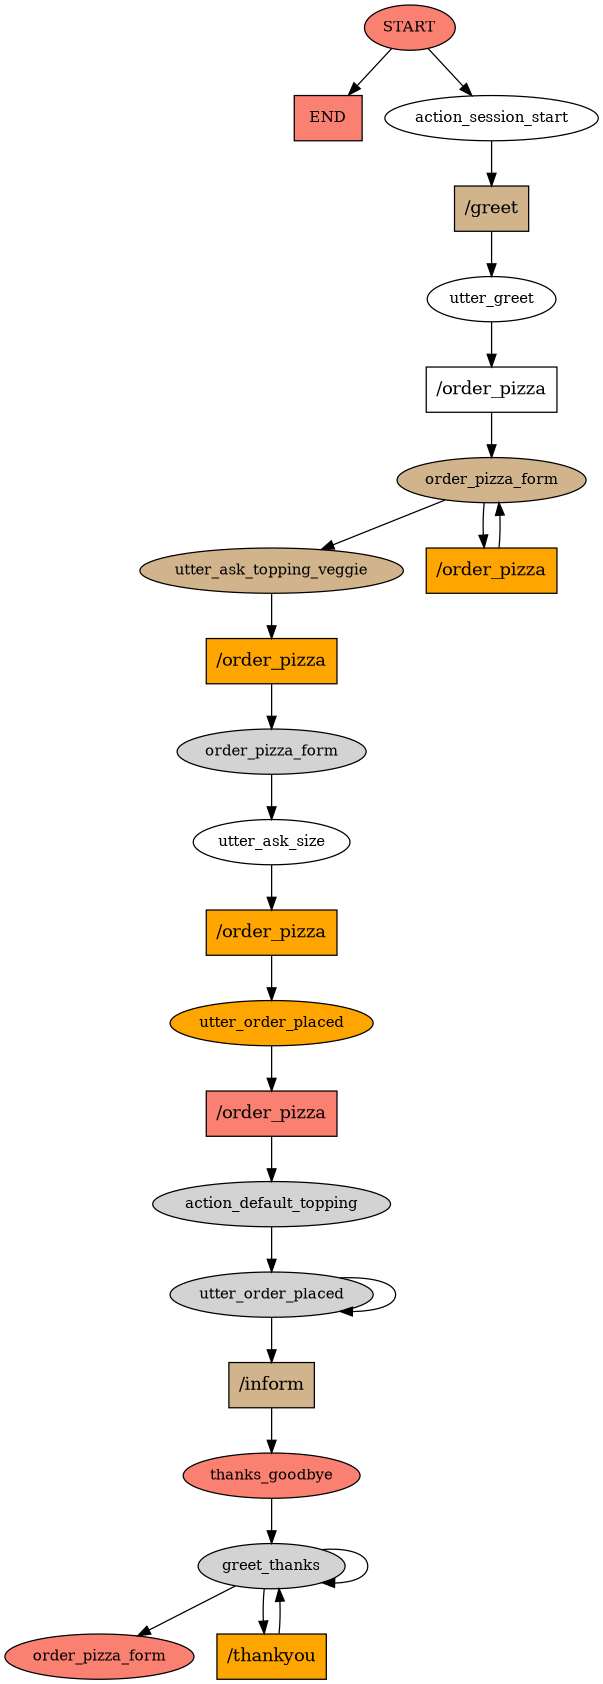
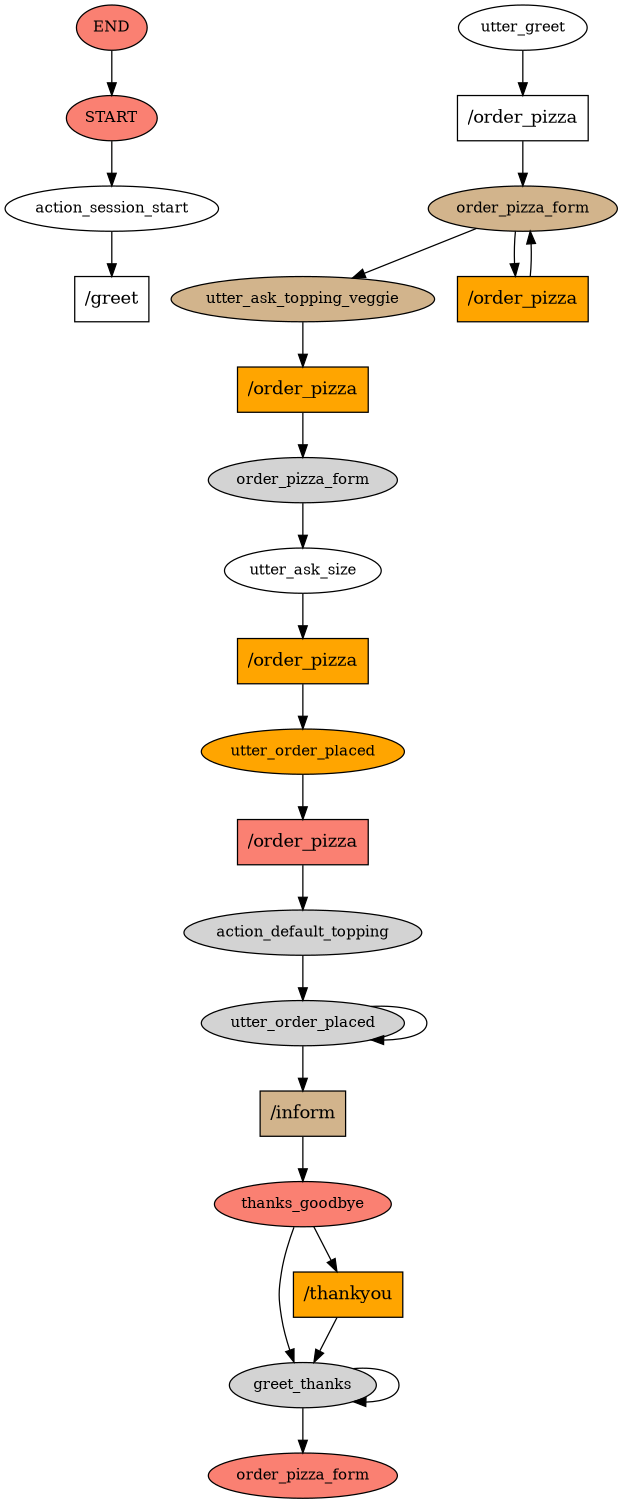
edge "START" -> "END": reversed
node "END": shape box -> ellipse
node "/greet": fillcolor tan -> white
edge "/greet" -> "utter_greet": removed
edge "greet_thanks" -> "/thankyou": now "thanks_goodbye" -> "/thankyou"
